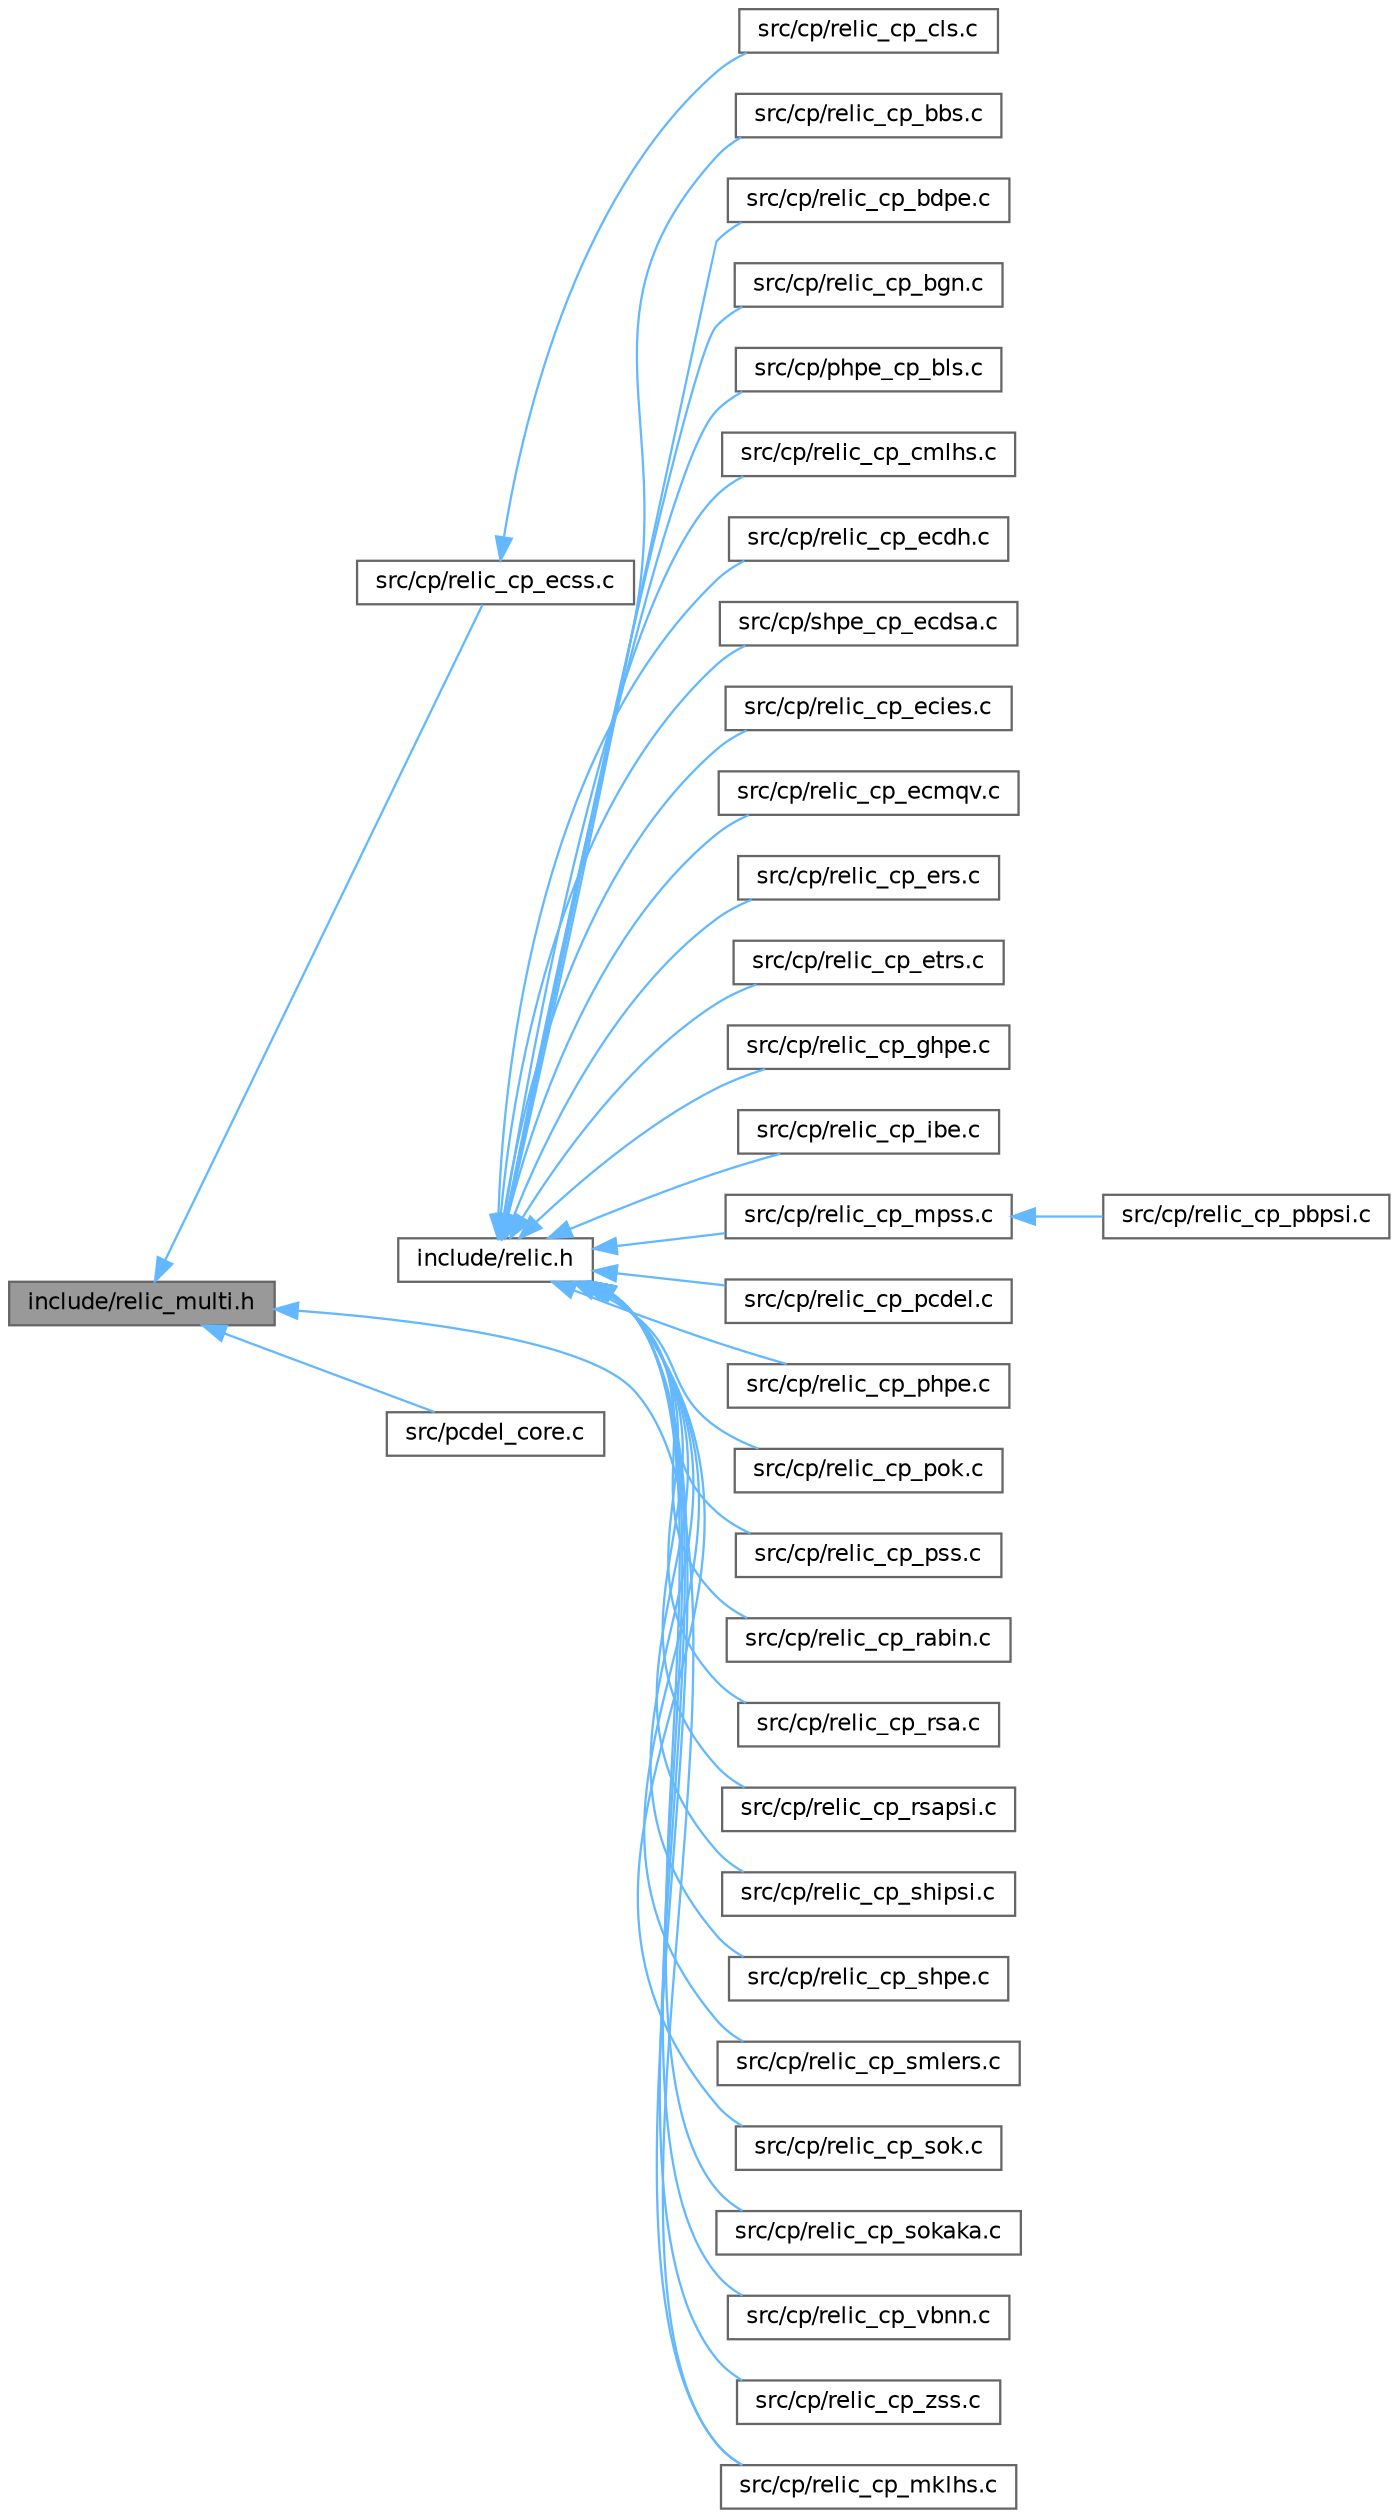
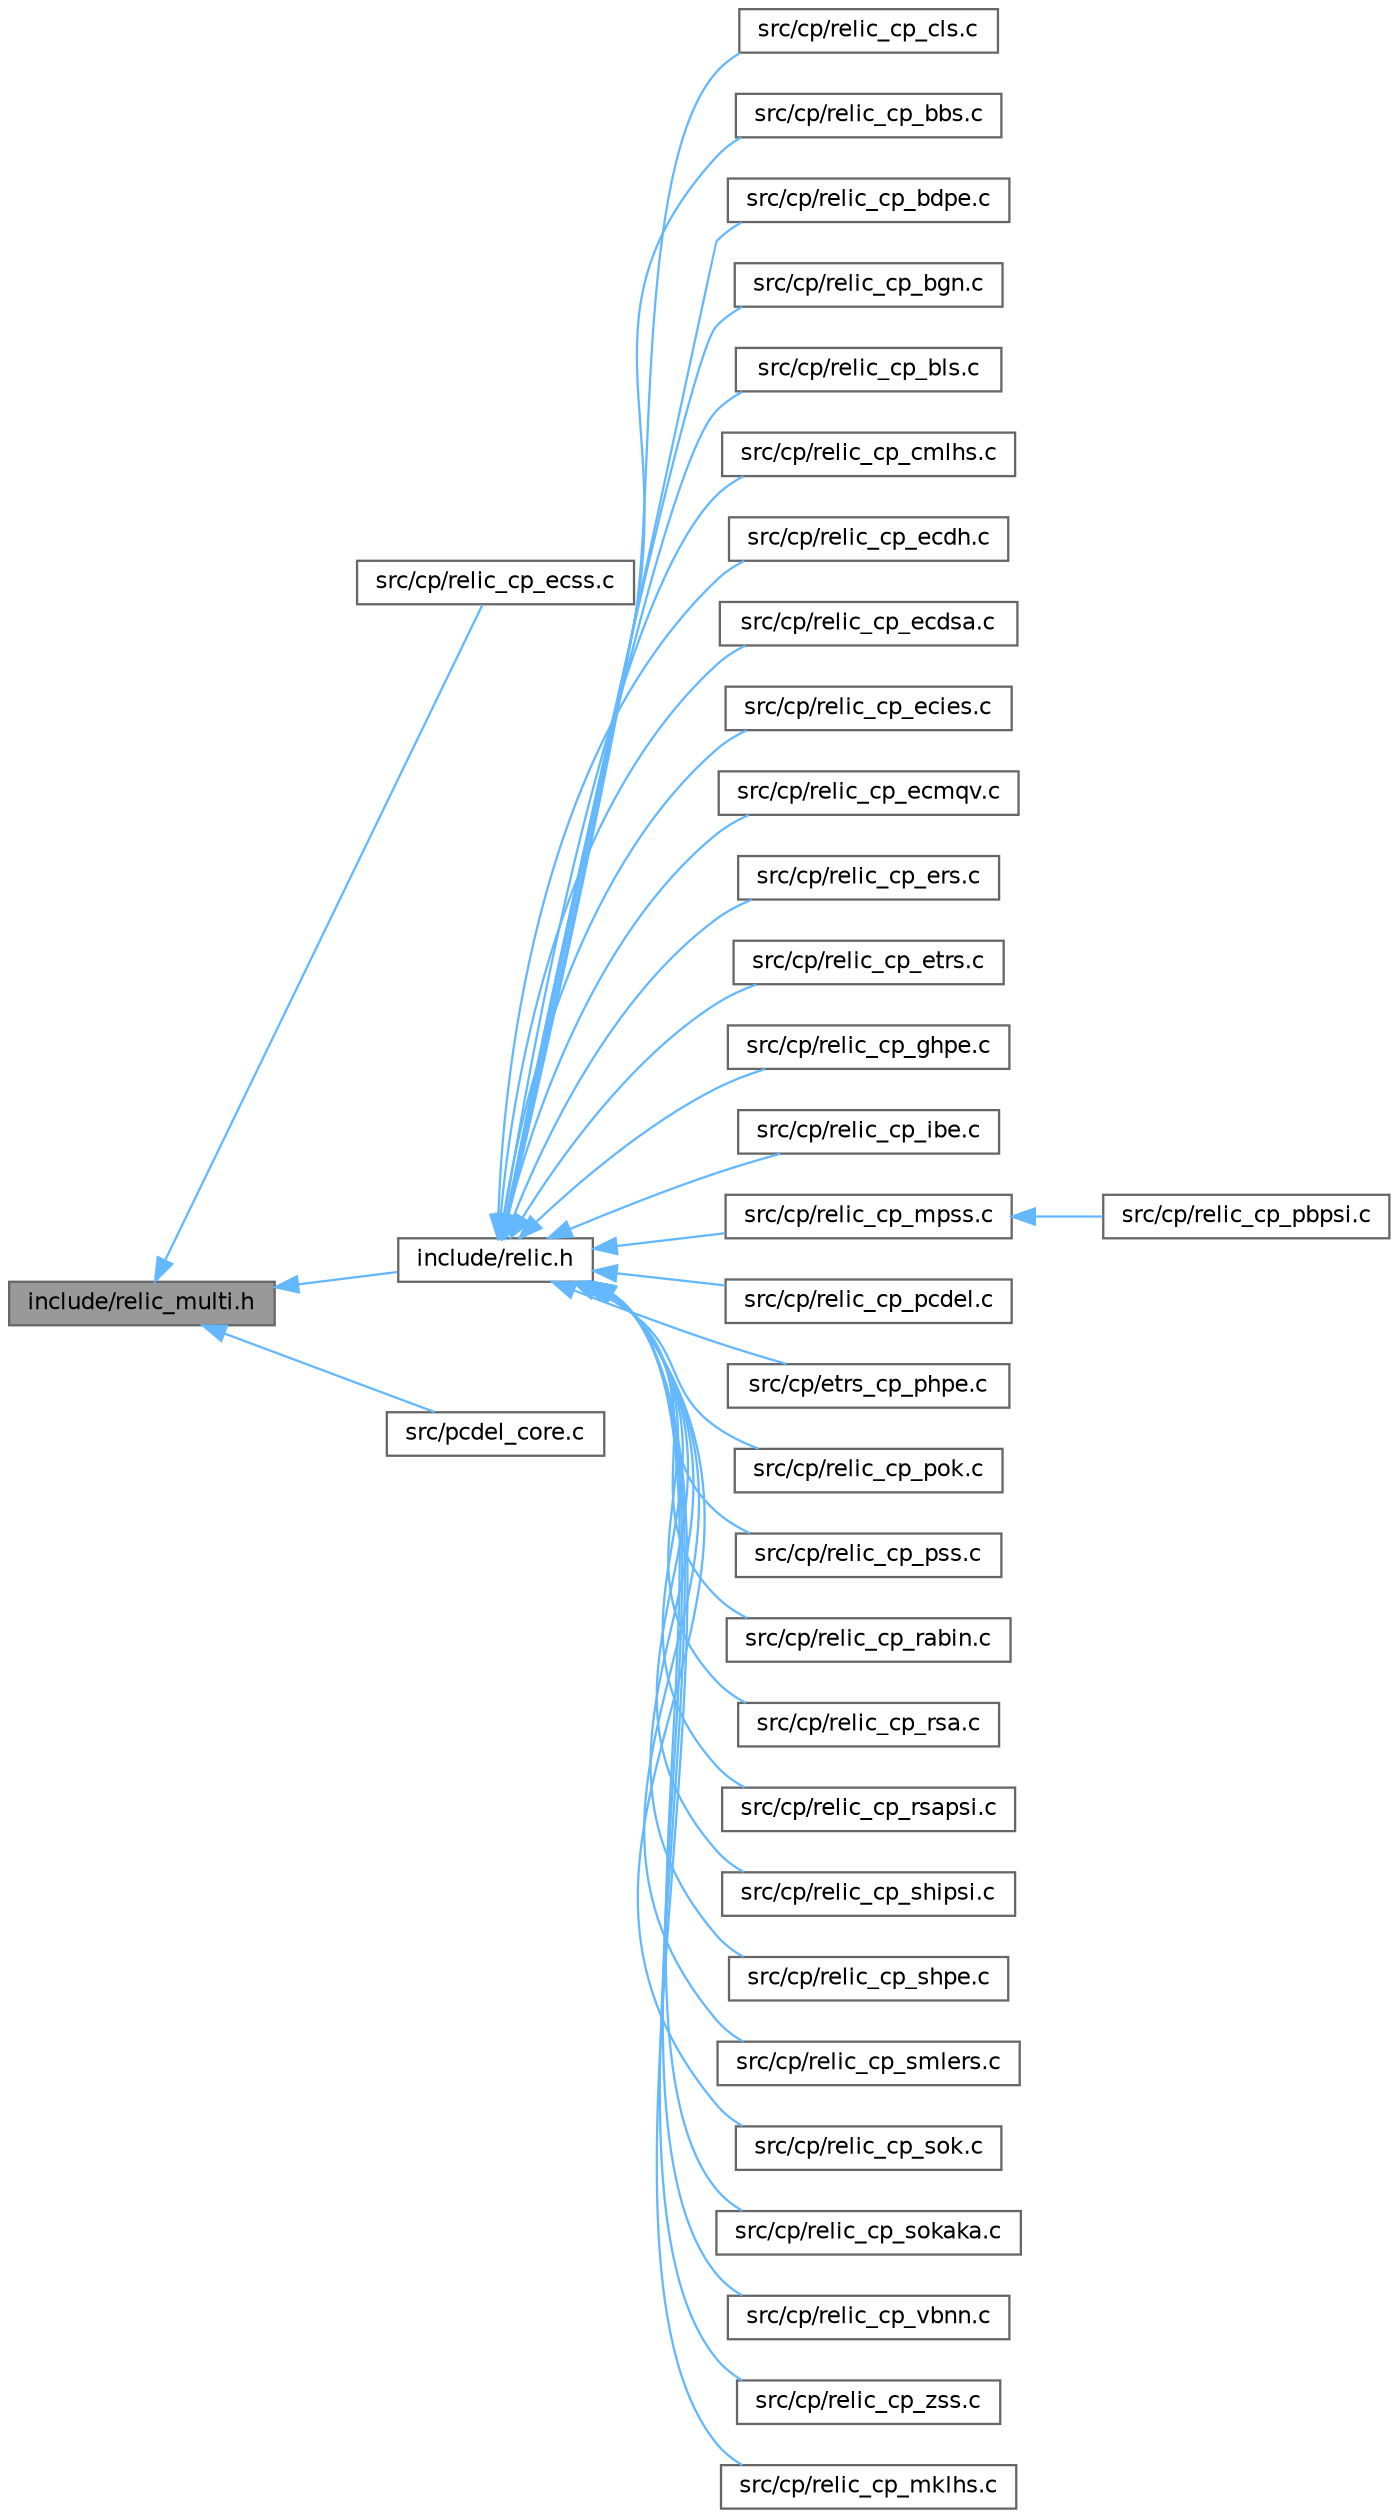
edge "src/cp/relic_cp_cls.c" -> "src/cp/relic_cp_ecss.c": now "src/cp/relic_cp_cls.c" -> "include/relic.h"
node "src/cp/phpe_cp_bls.c": label "src/cp/phpe_cp_bls.c" -> "src/cp/relic_cp_bls.c"
node "src/cp/shpe_cp_ecdsa.c": label "src/cp/shpe_cp_ecdsa.c" -> "src/cp/relic_cp_ecdsa.c"
node "src/cp/relic_cp_phpe.c": label "src/cp/relic_cp_phpe.c" -> "src/cp/etrs_cp_phpe.c"
edge "src/cp/relic_cp_mklhs.c" -> "include/relic_multi.h": now "include/relic.h" -> "include/relic_multi.h"
